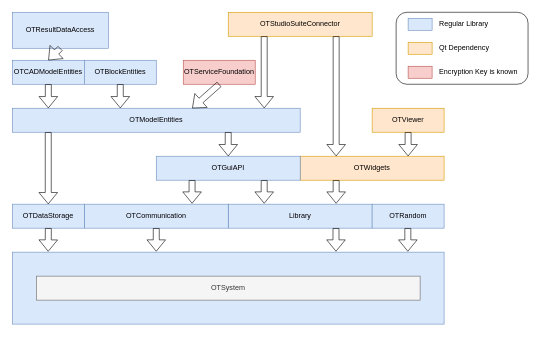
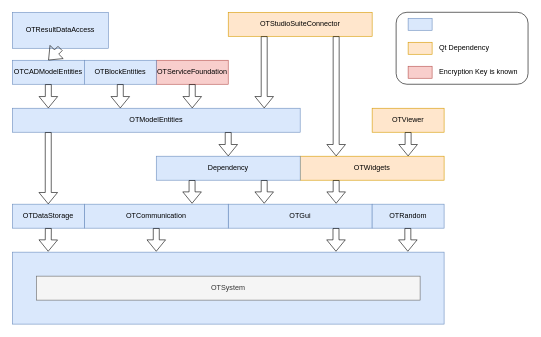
node "Regular Library": removed
node "OTServiceFoundation": moved (219, 72) -> (192, 72)
node "OTGuiAPI": label "OTGuiAPI" -> "Dependency"
node "Library": label "Library" -> "OTGui"
